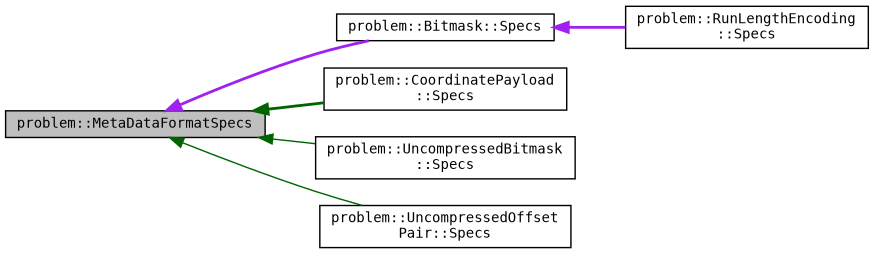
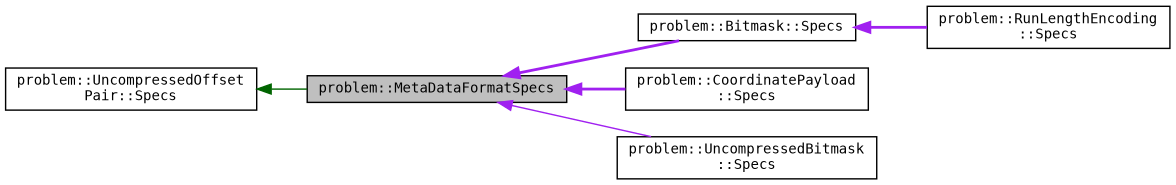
edge "problem::CoordinatePayload ::Specs" -> "problem::MetaDataFormatSpecs": color darkgreen -> purple
edge "problem::UncompressedBitmask ::Specs" -> "problem::MetaDataFormatSpecs": color darkgreen -> purple
edge "problem::UncompressedOffset Pair::Specs" -> "problem::MetaDataFormatSpecs": reversed
